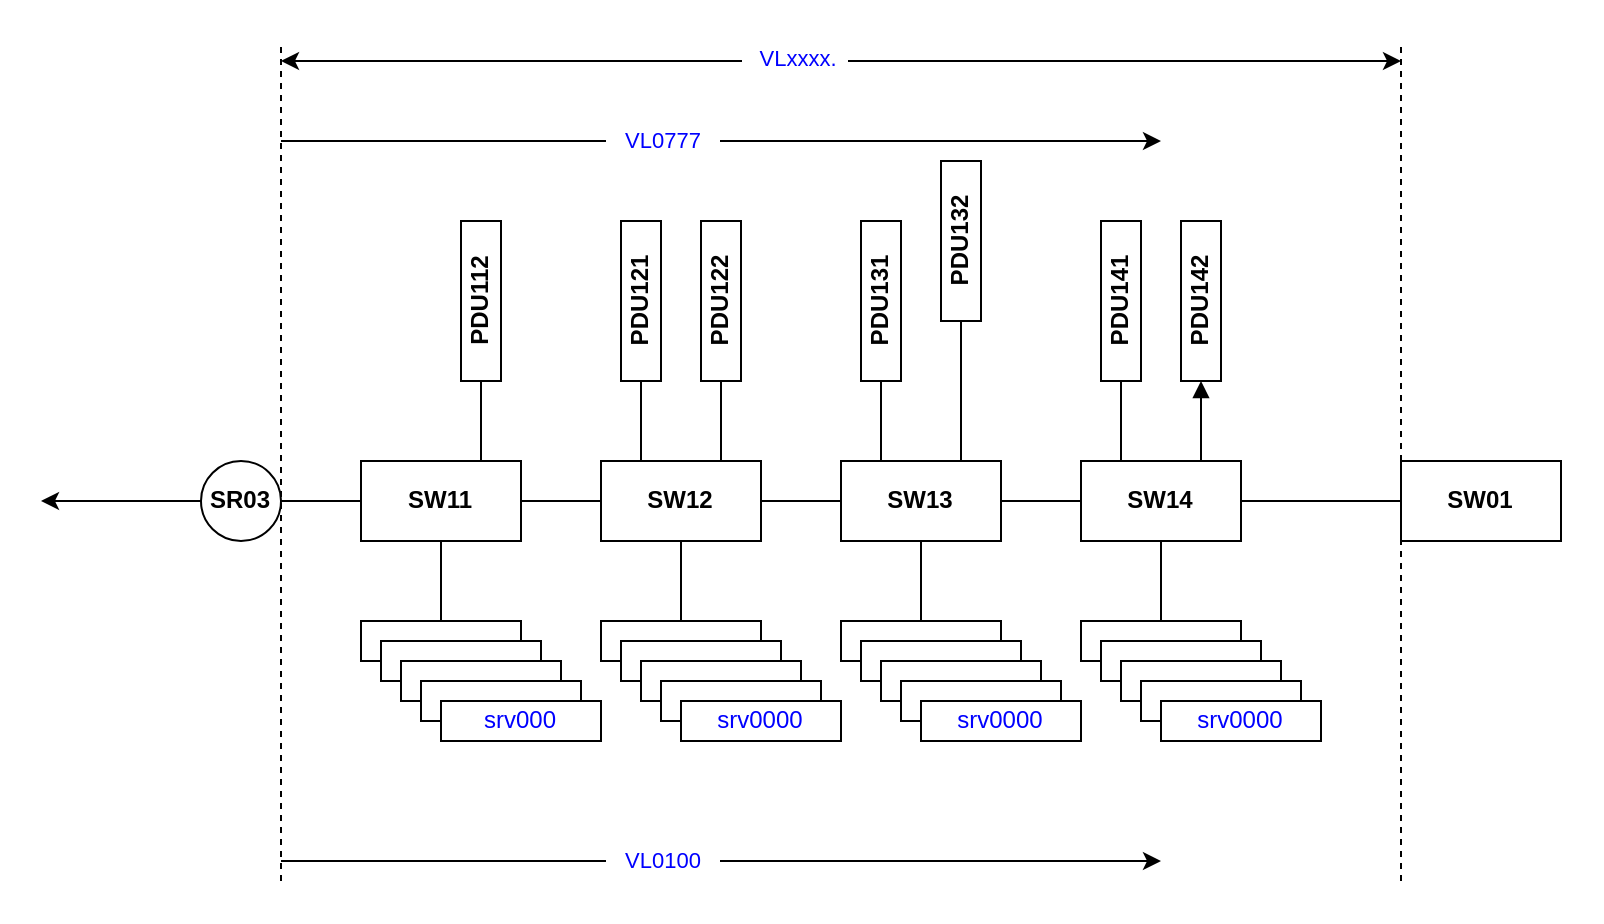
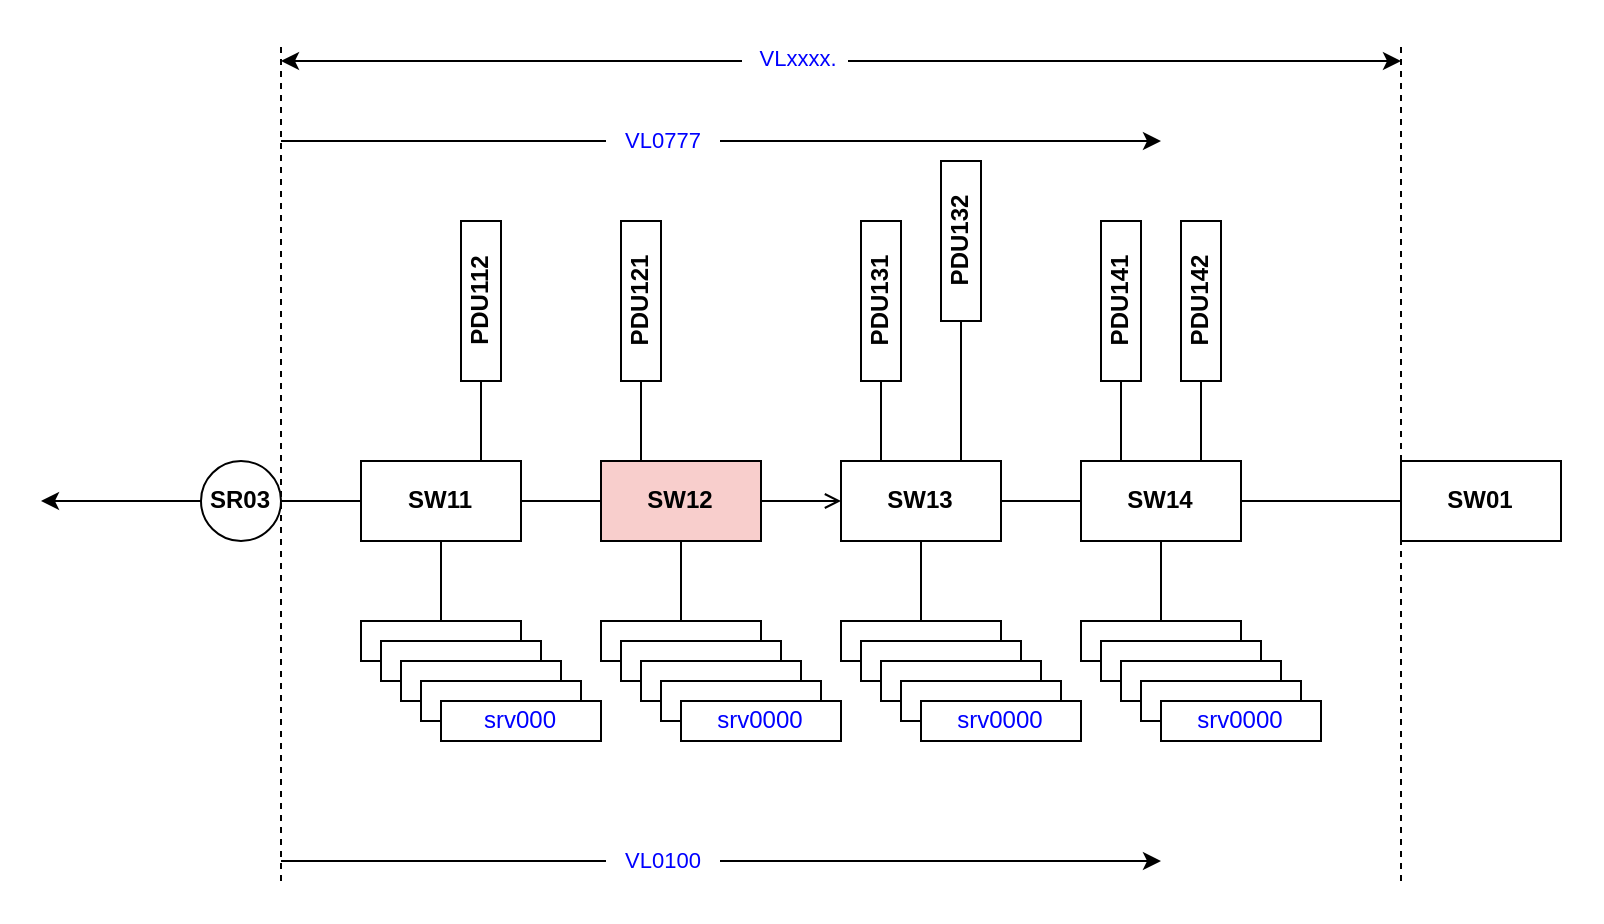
node "PDU122": removed
edge "SW14" -> "PDU142": arrowhead block -> none
edge "PDU122" -- "SW12": removed
node "SW12": fillcolor #ffffff -> #f8cecc
edge "SW12" -- "SW13": arrowhead none -> open
